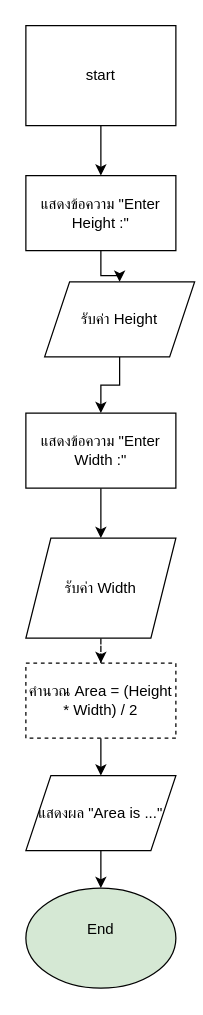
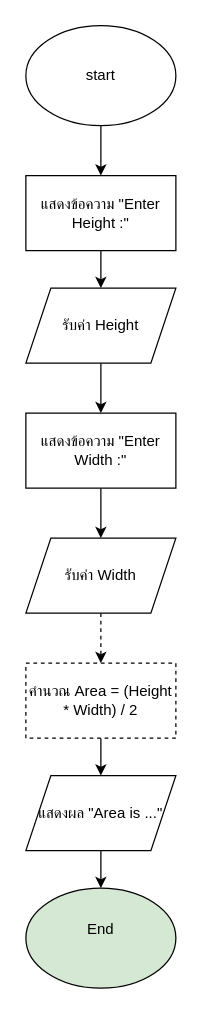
node "start": shape rectangle -> ellipse
node "รับค่า Height": moved (119, 319) -> (101, 326)
node "รับค่า Width": size 150x100 -> 150x75
